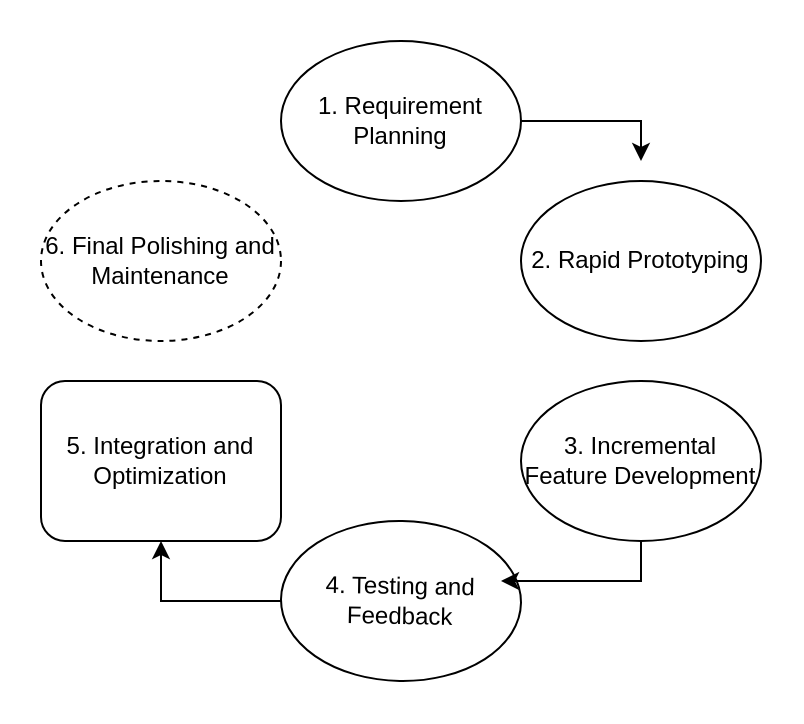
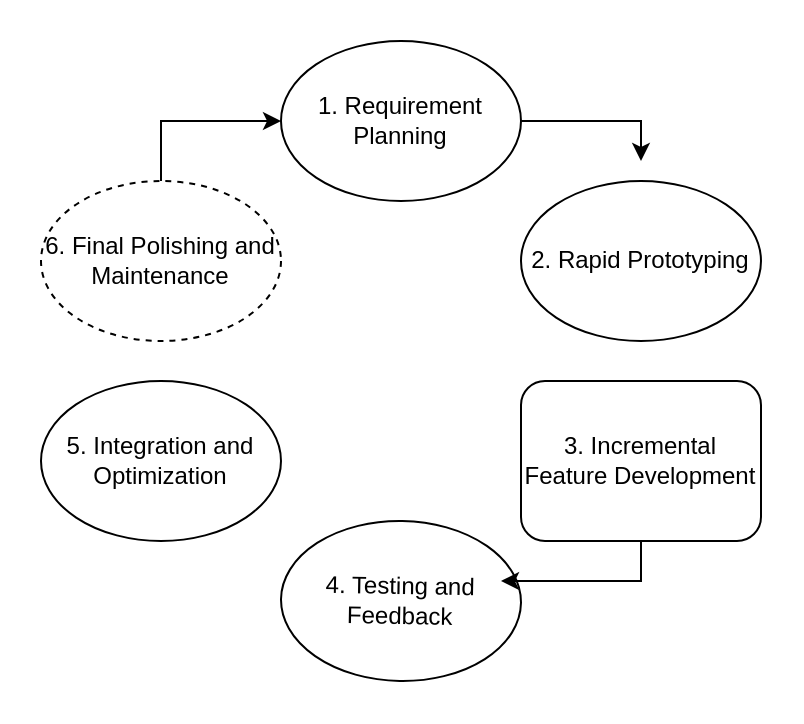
edge "6. Final Polishing and Maintenance" -> "1. Requirement Planning": added
node "5. Integration and Optimization": shape rounded rectangle -> ellipse
node "3. Incremental Feature Development": shape ellipse -> rounded rectangle
edge "4. Testing and Feedback" -> "5. Integration and Optimization": removed
